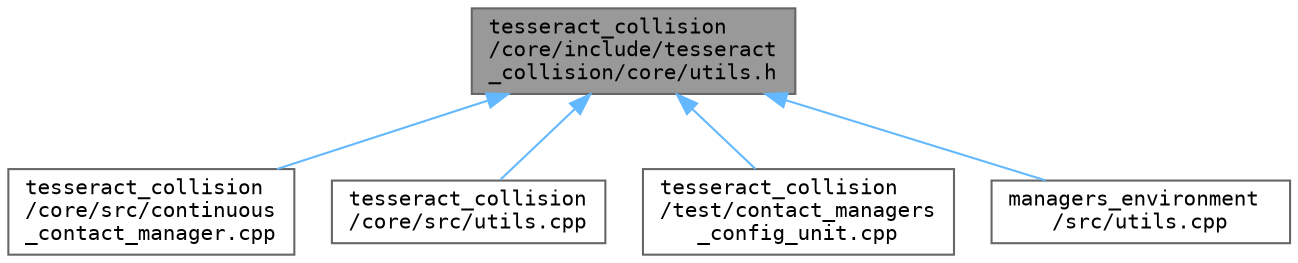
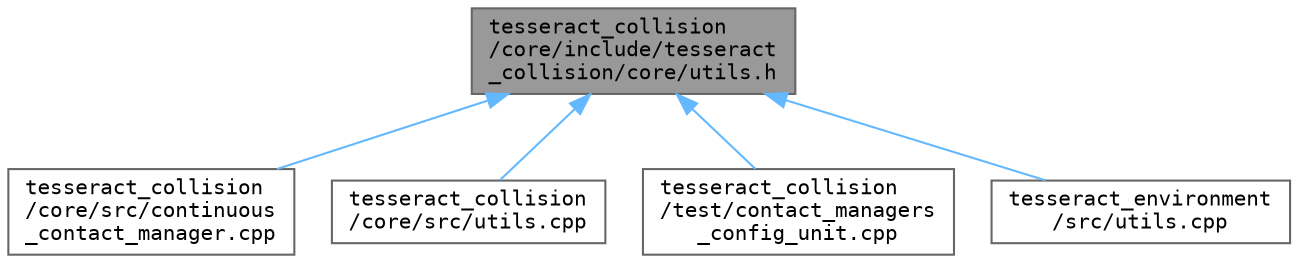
node "managers_environment /src/utils.cpp": label "managers_environment /src/utils.cpp" -> "tesseract_environment /src/utils.cpp"
